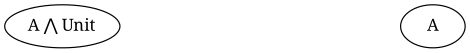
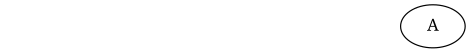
node "A ⋀ Unit": removed
